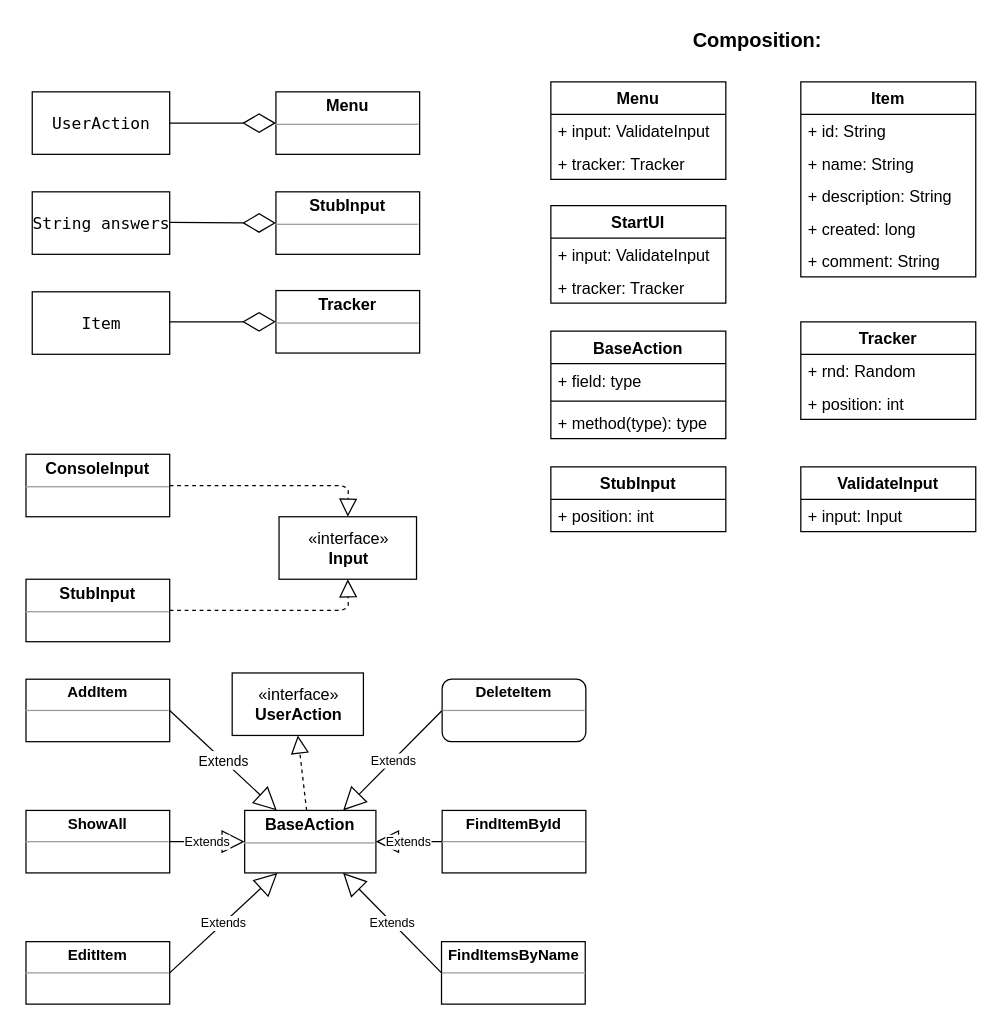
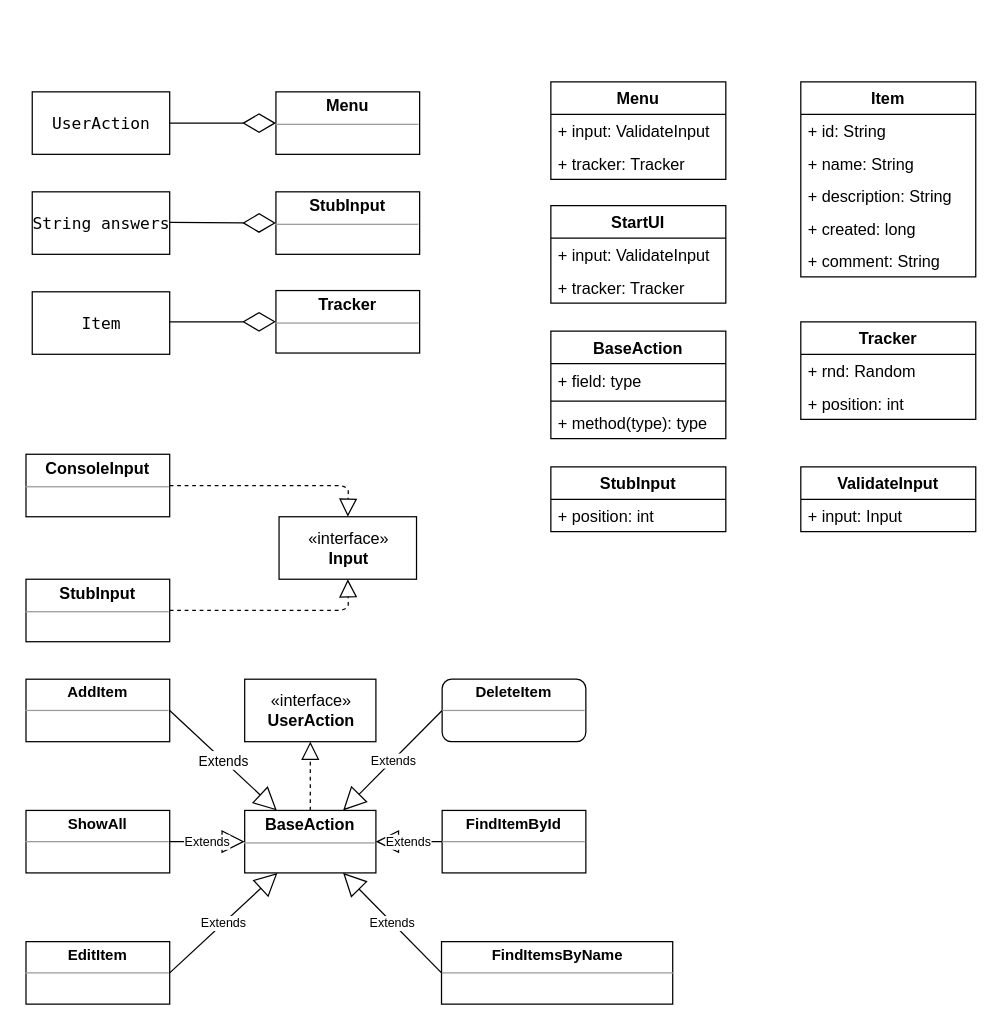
node "Composition:": removed
node "«interface»UserAction": moved (298, 704) -> (310, 711)
node "FindItemsByName": size 144x63 -> 231x63
